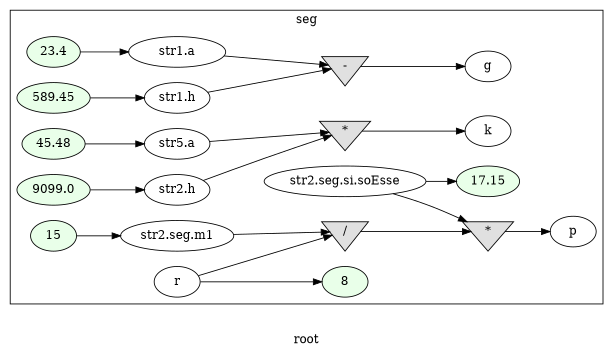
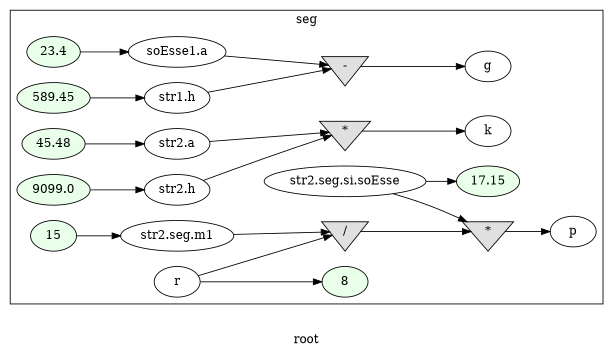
node "str1.a": label "str1.a" -> "soEsse1.a"
node "str5.a": label "str5.a" -> "str2.a"
